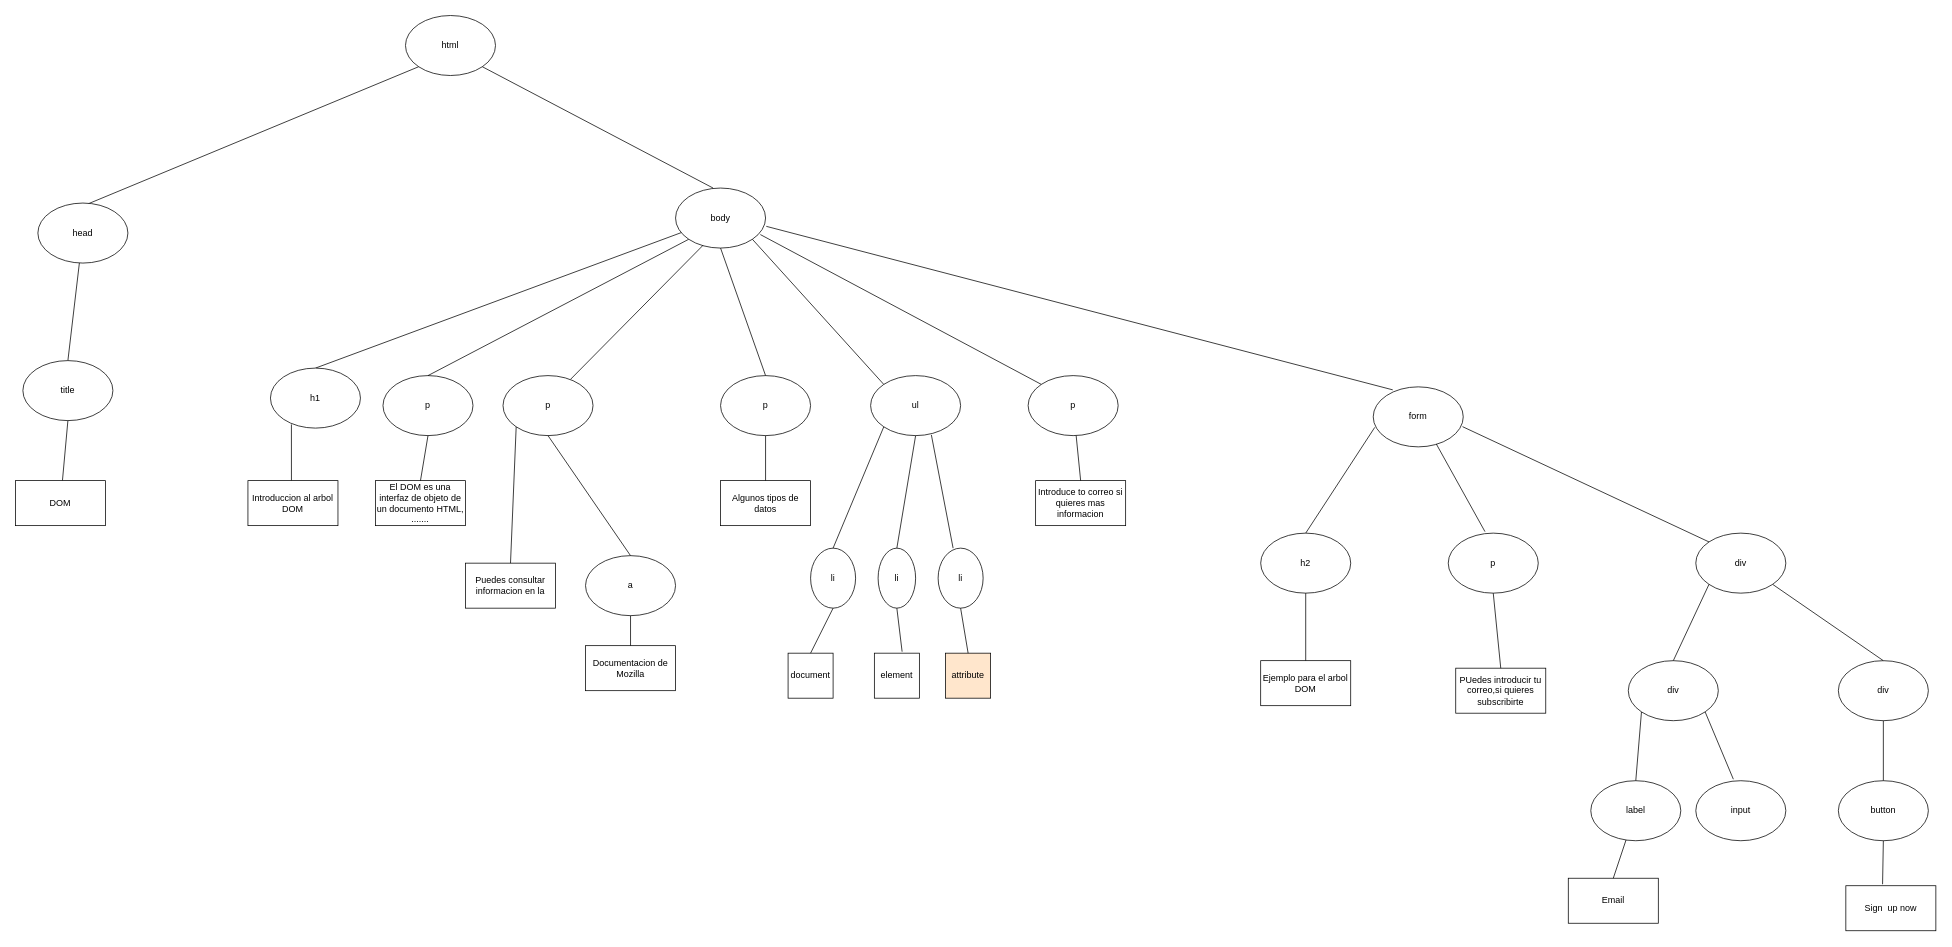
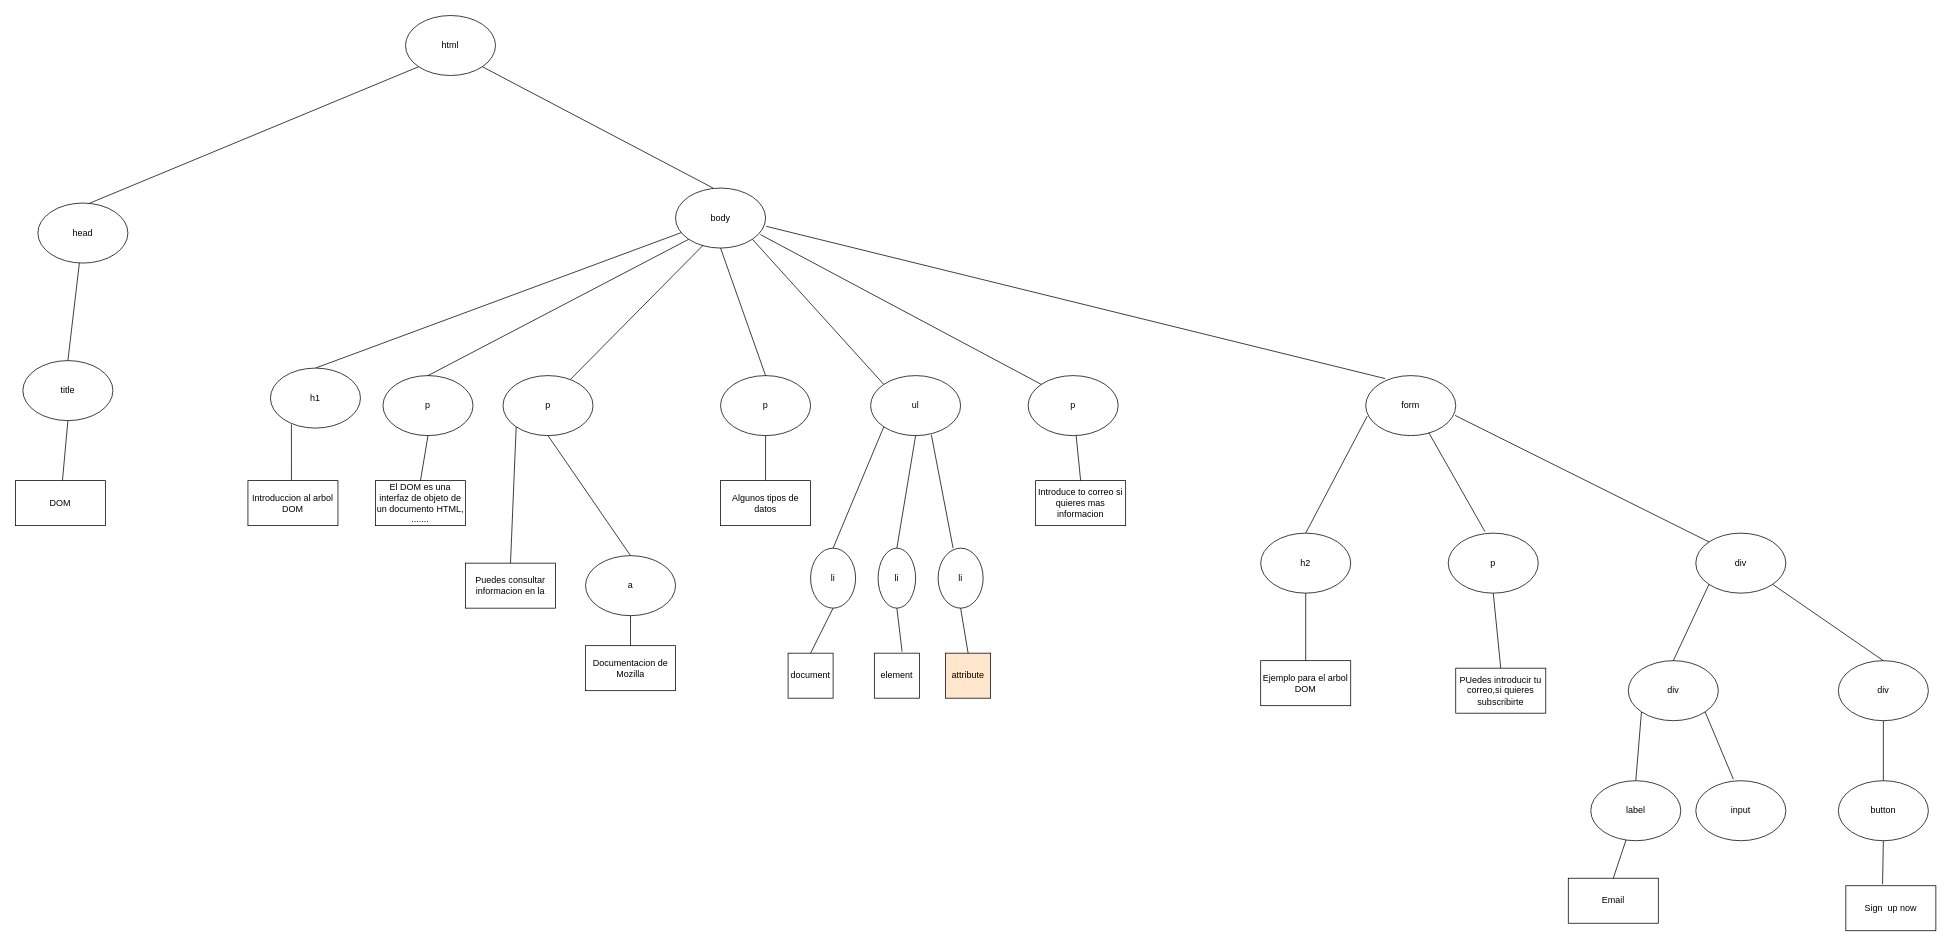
node "form": moved (1418, 417) -> (1410, 405)
